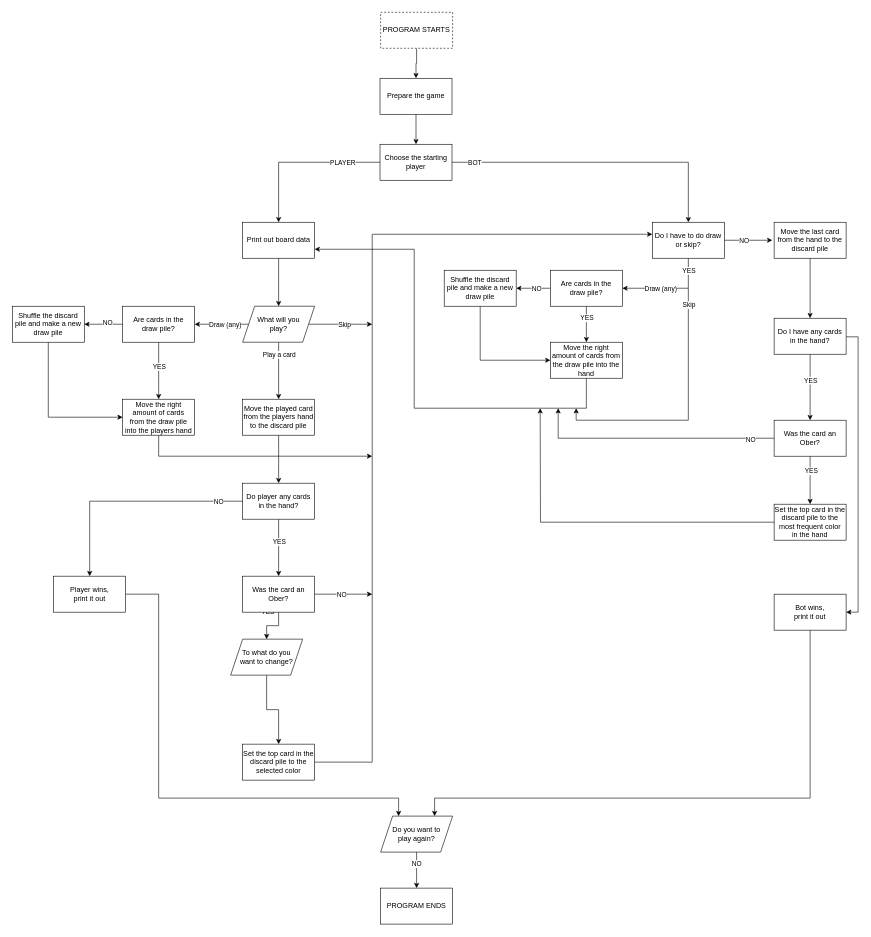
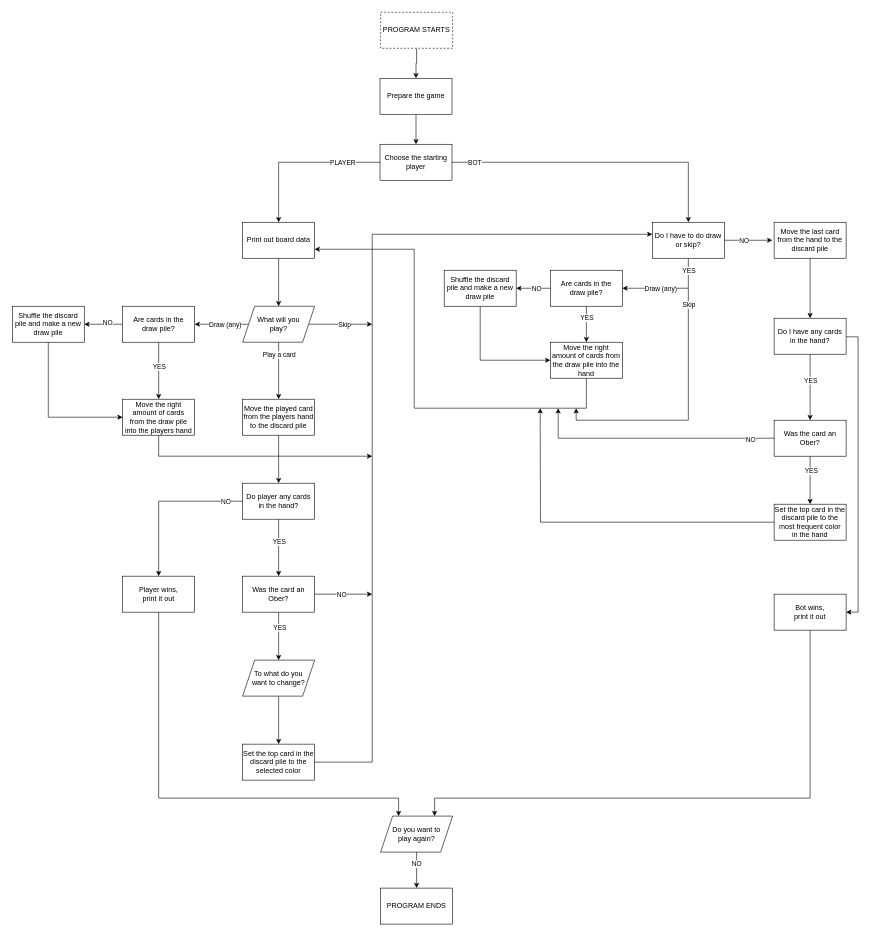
node "Player wins, print it out": moved (90, 594) -> (159, 594)
node "To what do you want to change?": moved (267, 657) -> (279, 678)
